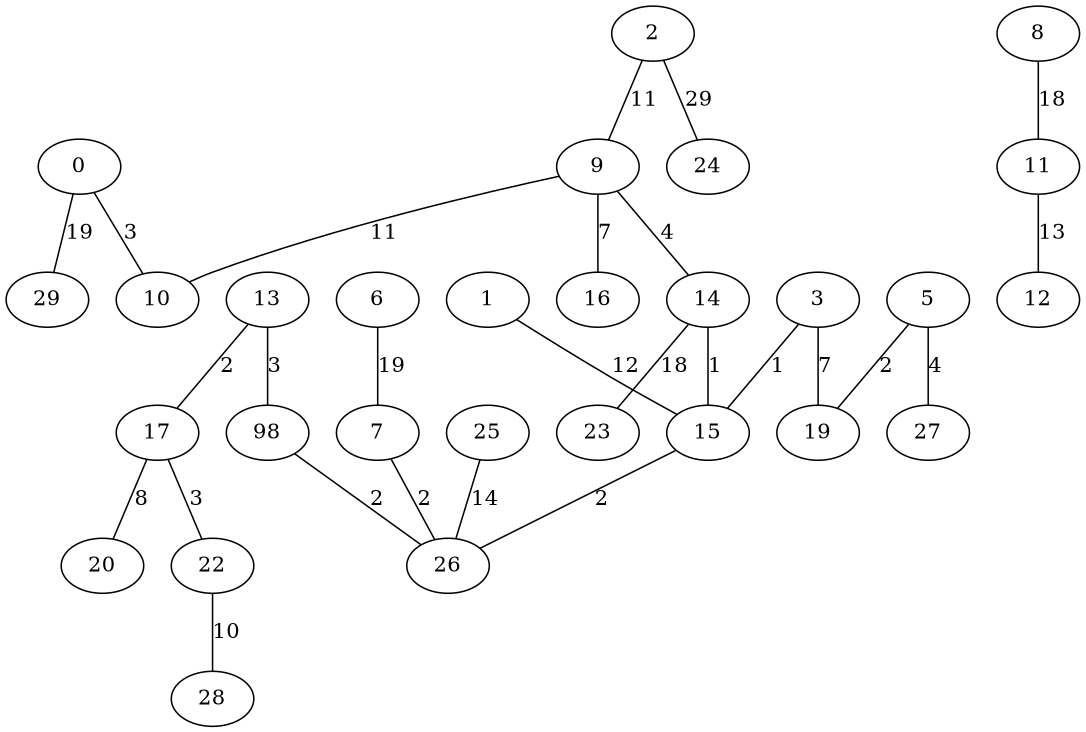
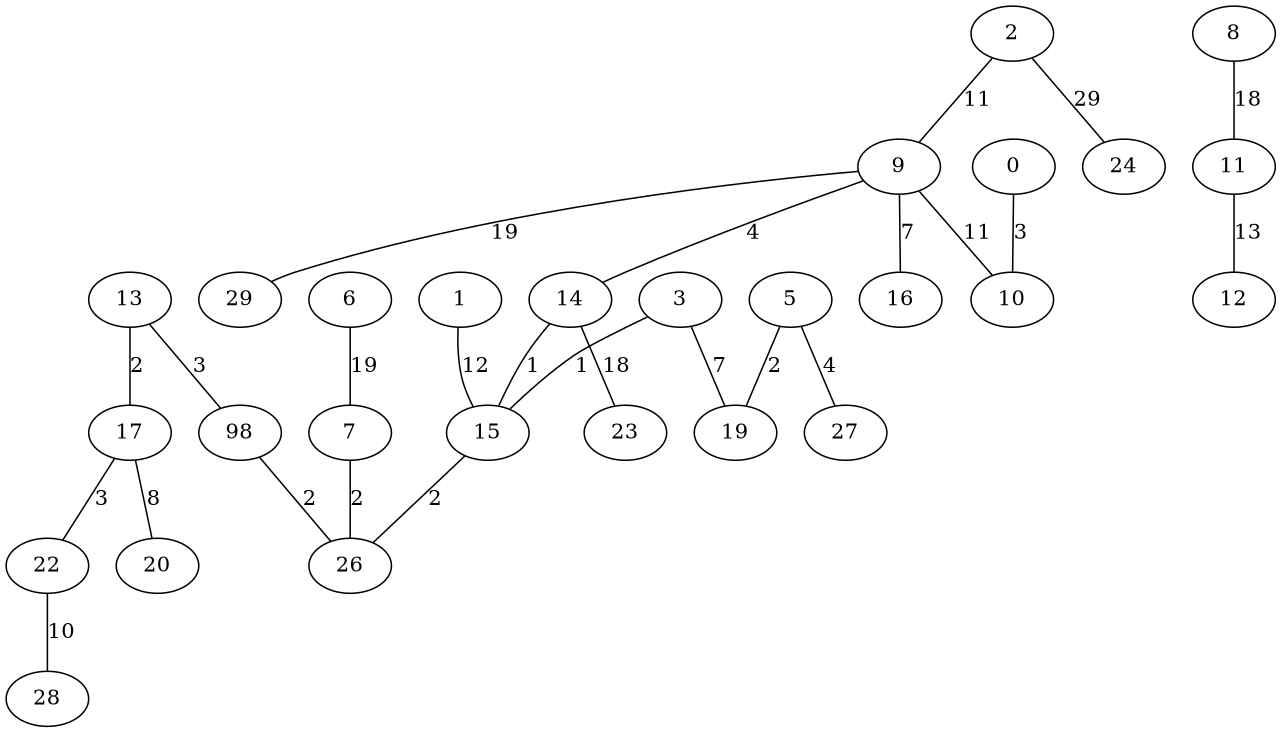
edge "0" -- "29": now "9" -- "29"
node "25": removed
